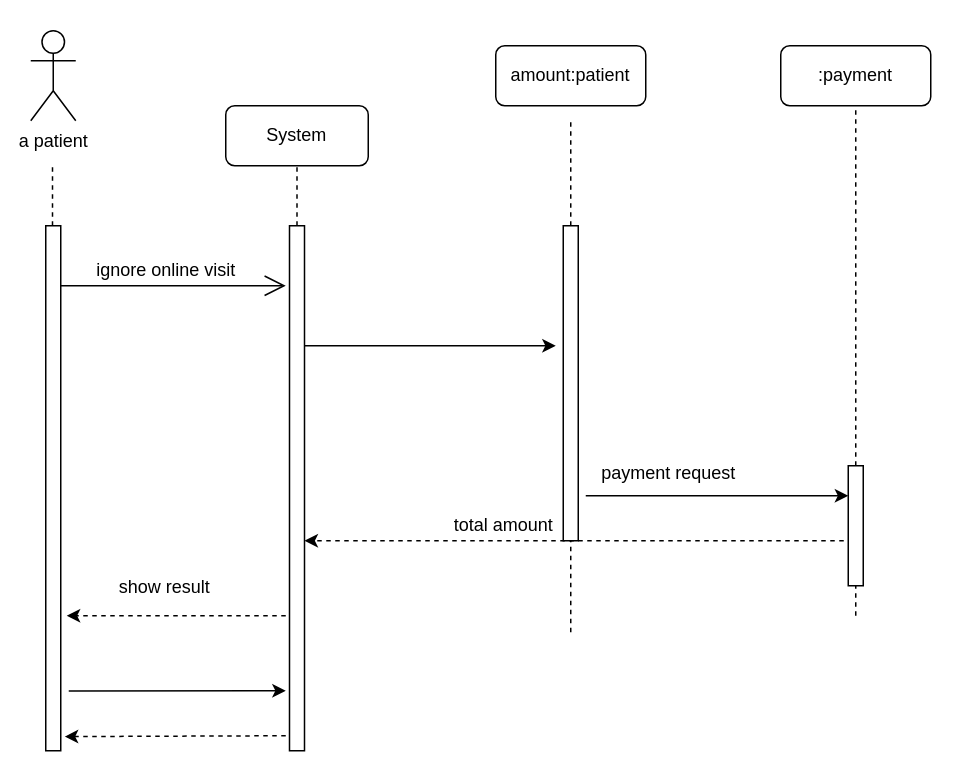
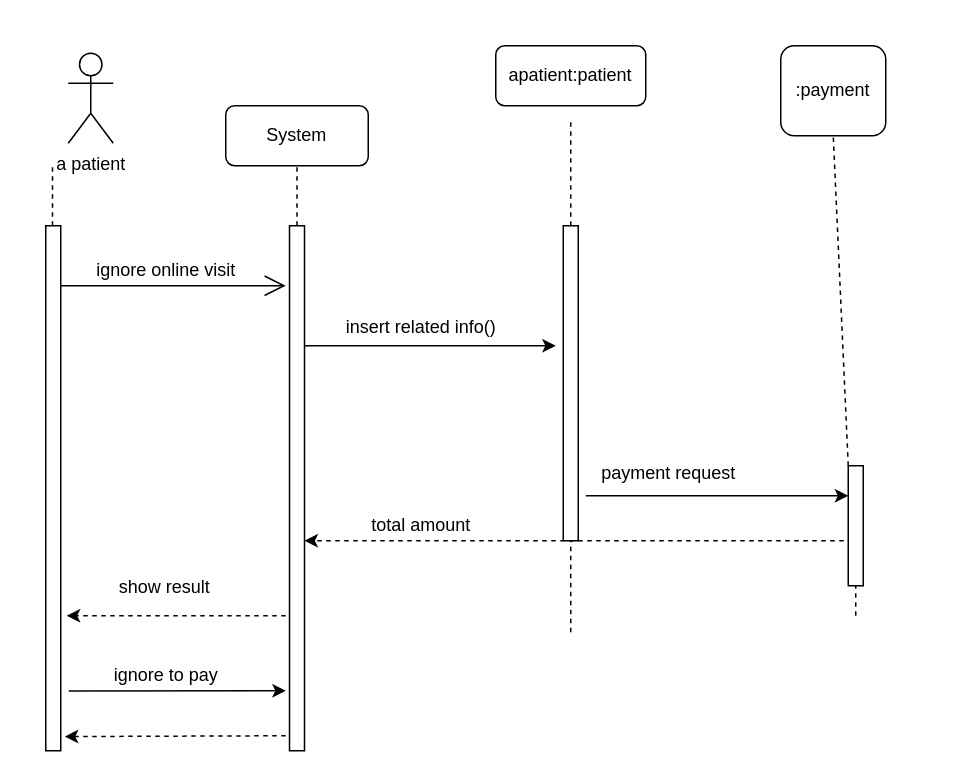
node "a patient": moved (53, 76) -> (91, 98)
node "amount:patient": label "amount:patient" -> "apatient:patient"
node ":payment": size 150x60 -> 105x90
node "insert related info()": added
node "total amount": moved (503, 526) -> (421, 526)
node "ignore to pay": added
